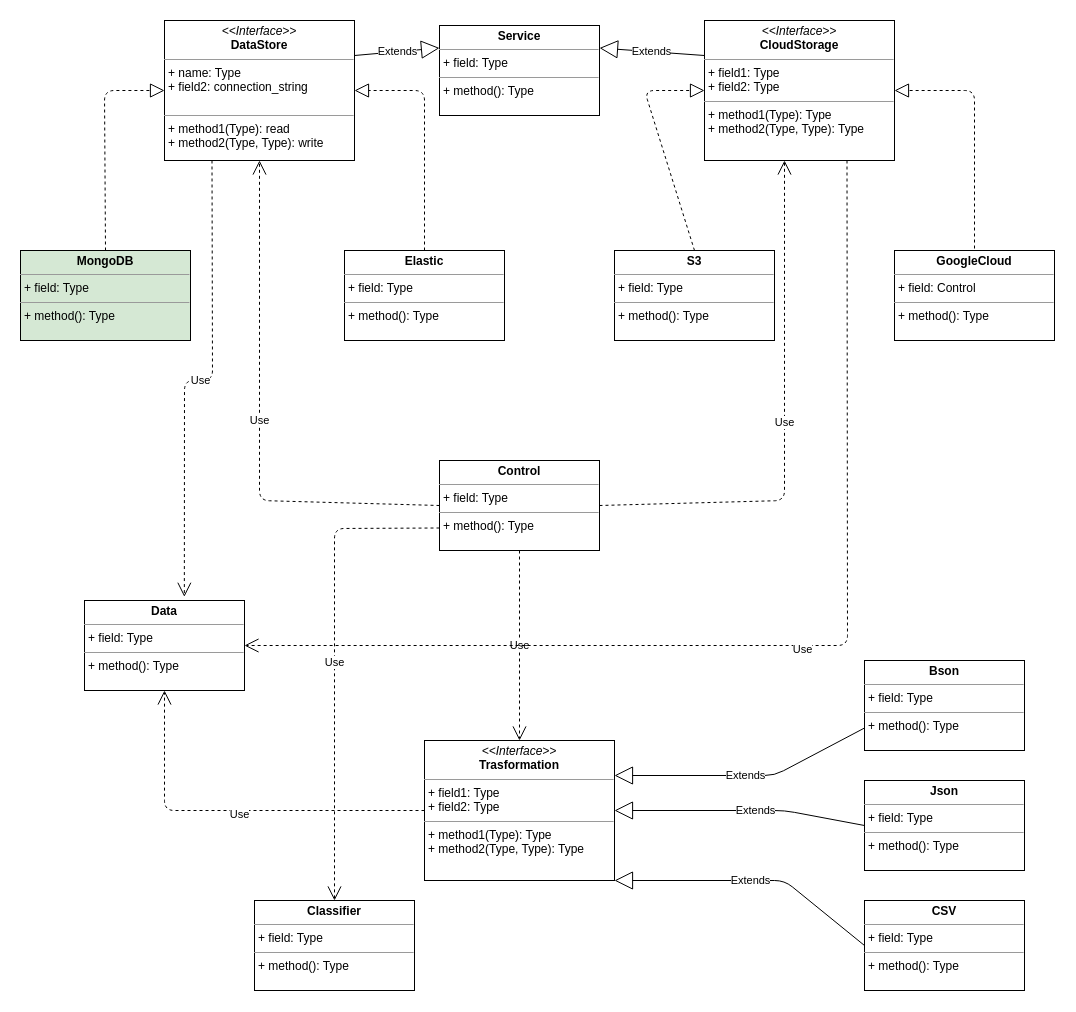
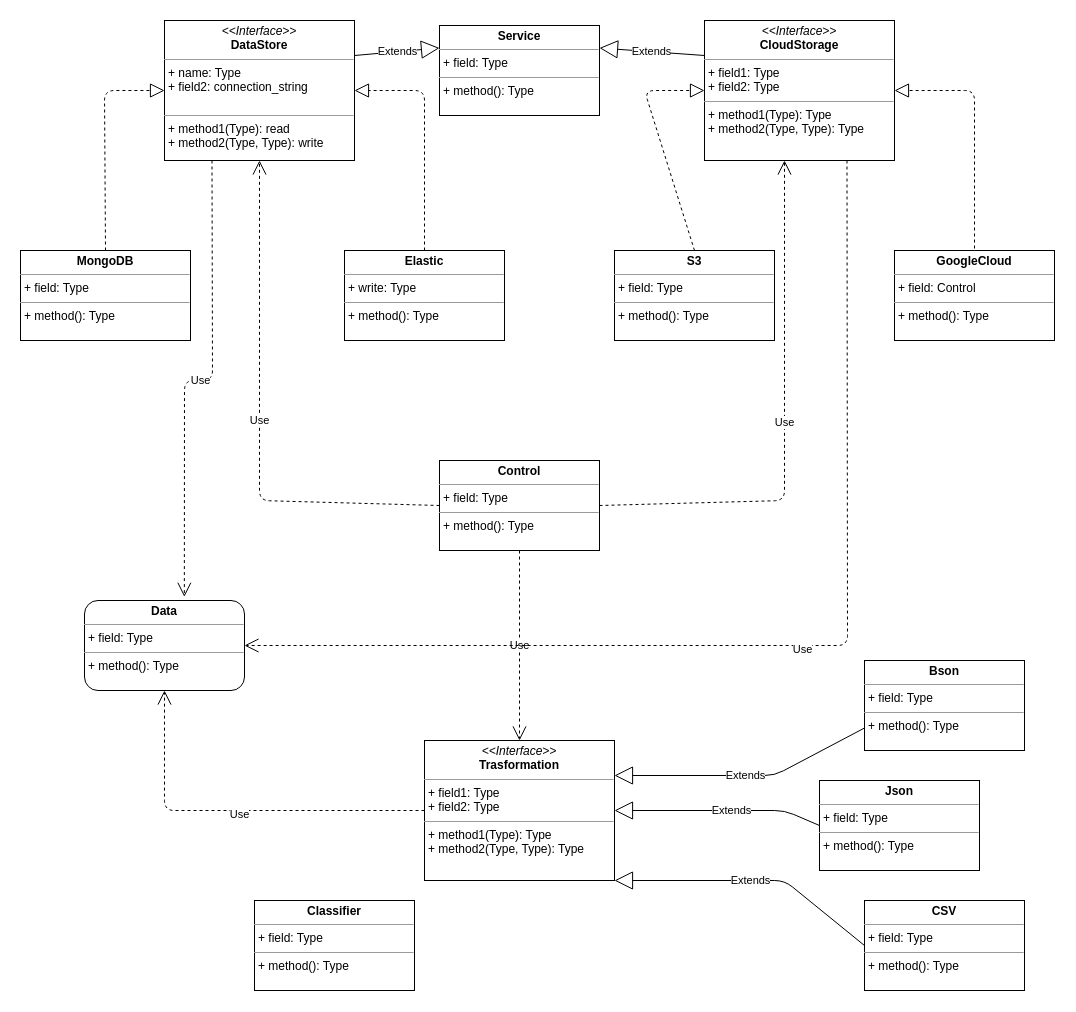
node "Elastic + field: Type + method(): Type": label "Elastic + field: Type + method(): Type" -> "Elastic + write: Type + method(): Type"
node "MongoDB + field: Type + method(): Type": fillcolor #d5e8d4 -> #ffffff
node "Data + field: Type + method(): Type": shape rectangle -> rounded rectangle
edge "Control + field: Type + method(): Type" -> "Classifier + field: Type + method(): Type": removed, label "Use"
node "Json + field: Type + method(): Type": moved (945, 826) -> (900, 826)
